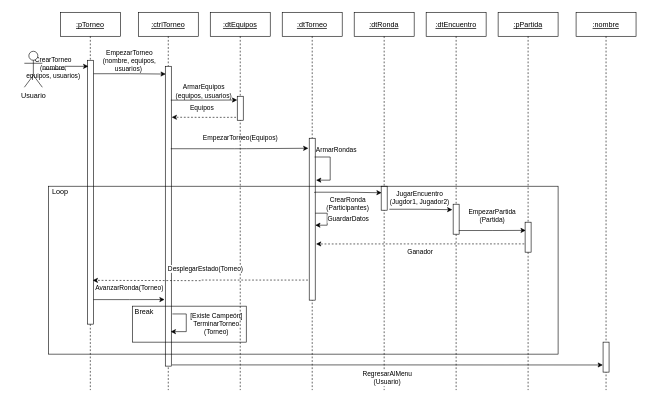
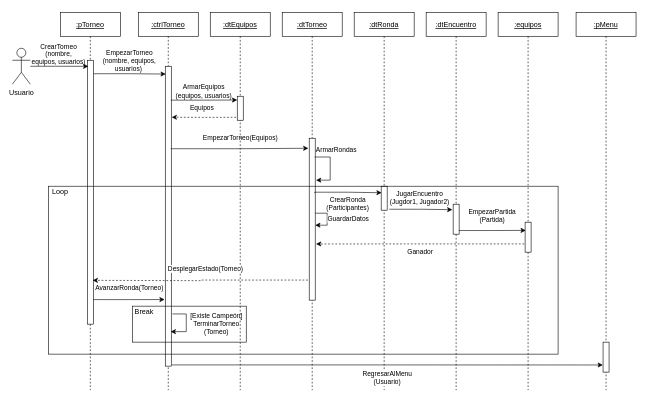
node ":pPartida": label ":pPartida" -> ":equipos"
node ":nombre": label ":nombre" -> ":pMenu"
node "Usuario": moved (33, 69) -> (21, 66)
